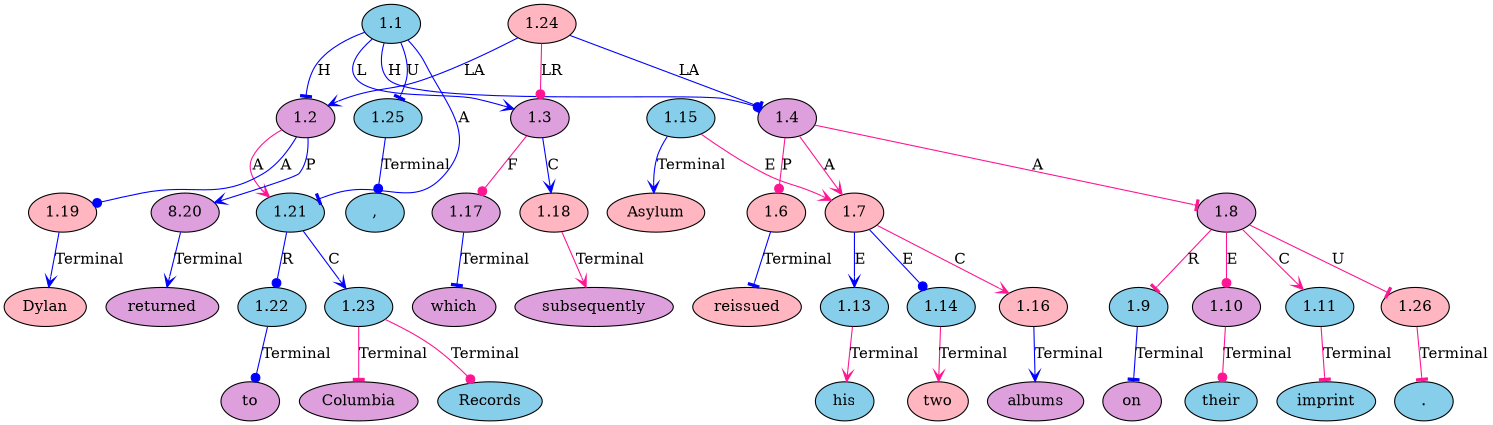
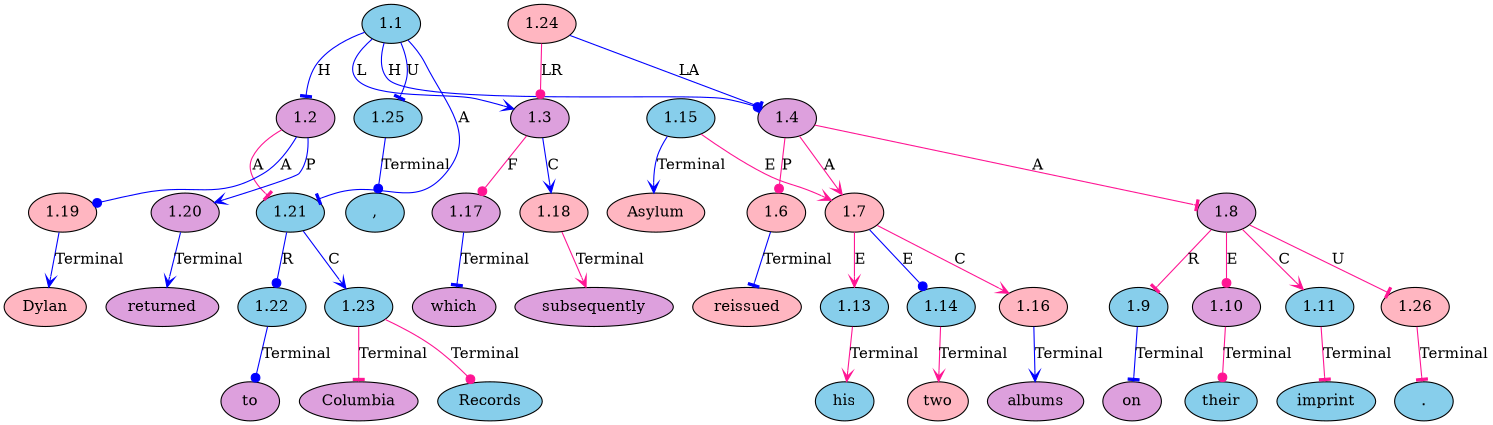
edge "1.24" -> "1.2": removed, label "LA"
edge "1.2" -> "1.21": arrowhead vee -> tee
node "8.20": label "8.20" -> "1.20"
edge "1.7" -> "1.13": color blue -> deeppink
